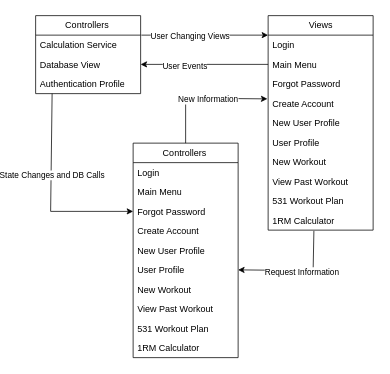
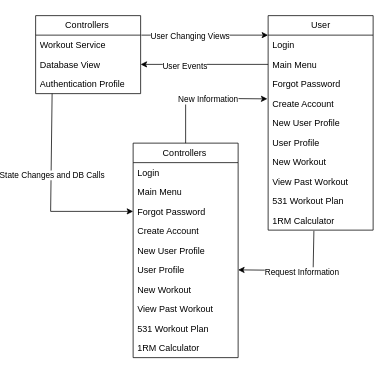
node "Views": label "Views" -> "User"
node "Calculation Service": label "Calculation Service" -> "Workout Service"
